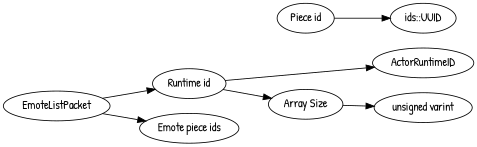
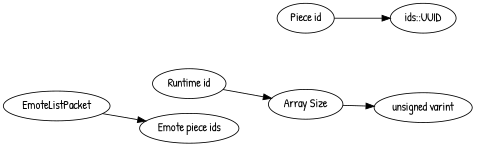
node "ActorRuntimeID": removed
edge "EmoteListPacket" -> "Runtime id": removed
